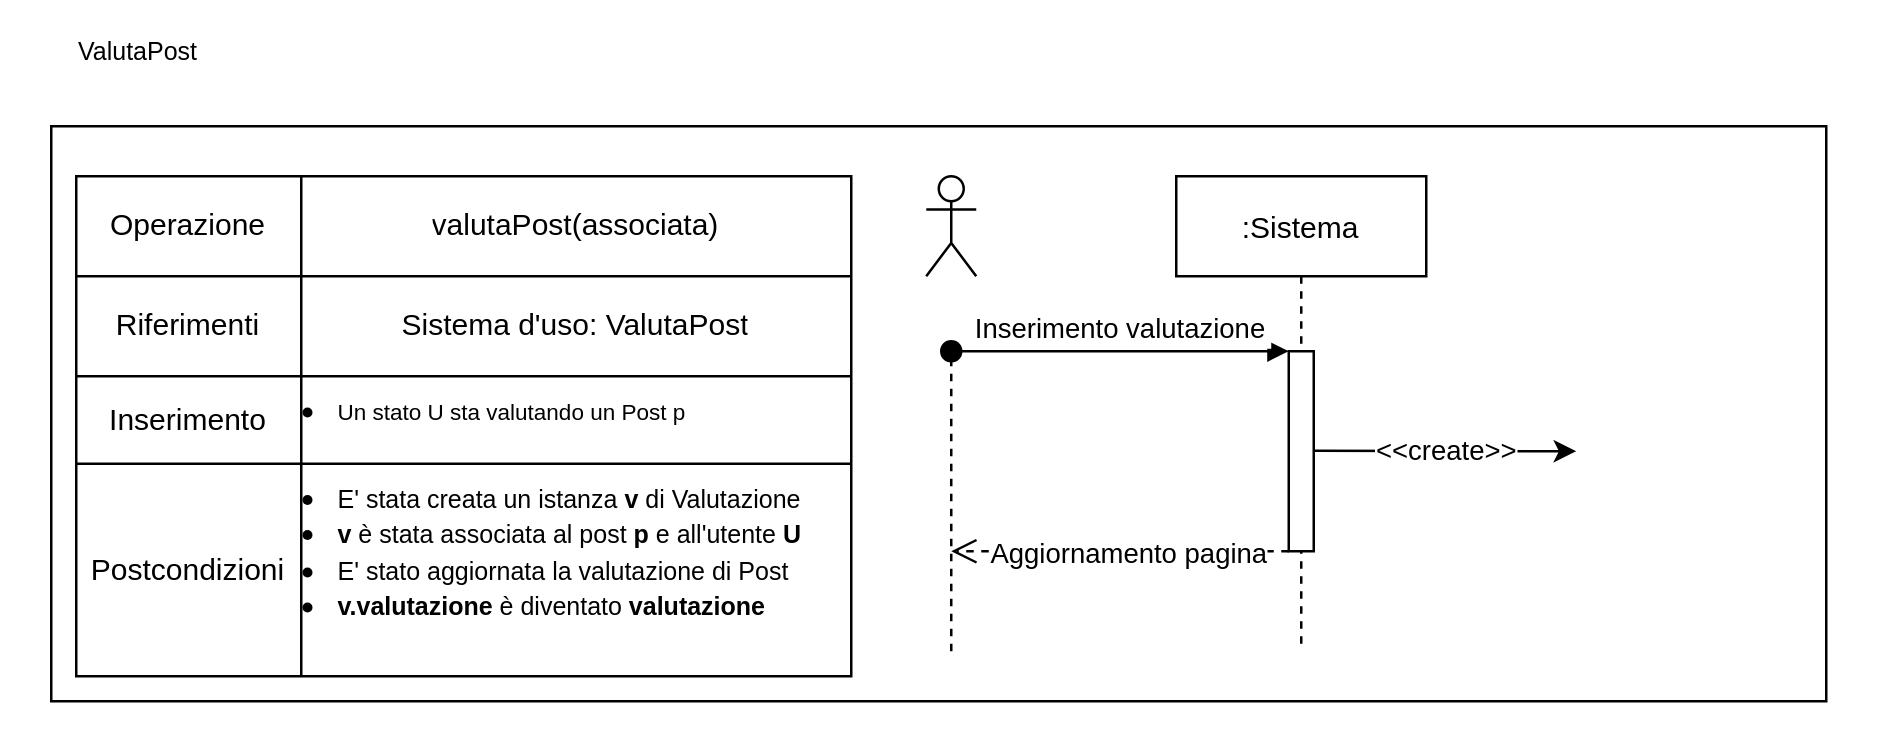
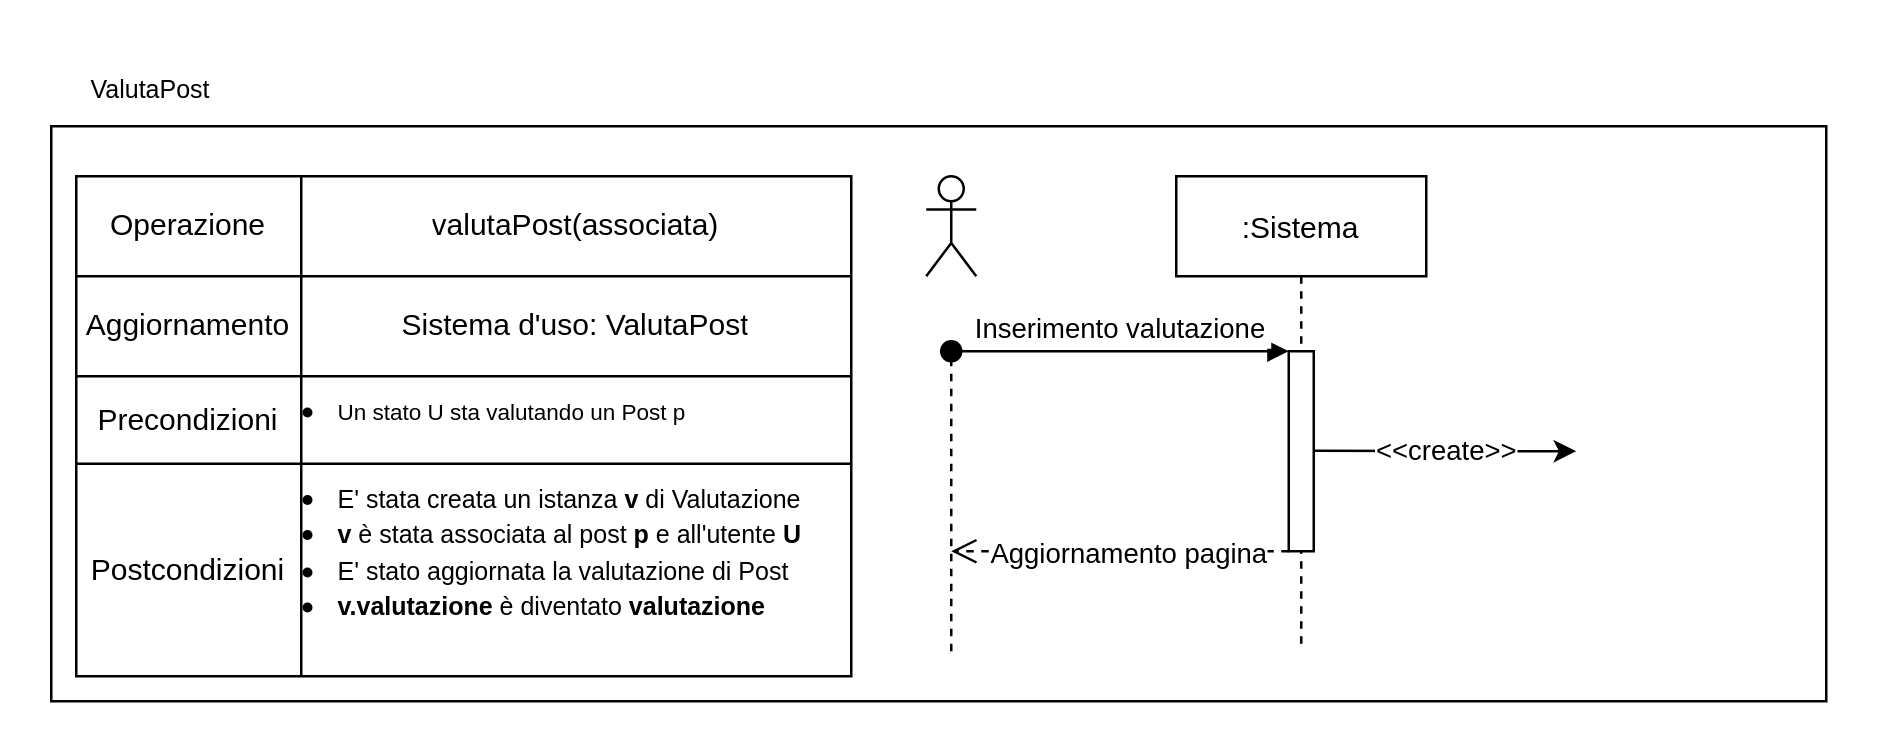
node "ValutaPost": moved (139, 51) -> (151, 89)
node "Riferimenti": label "Riferimenti" -> "Aggiornamento"
node "Inserimento": label "Inserimento" -> "Precondizioni"
